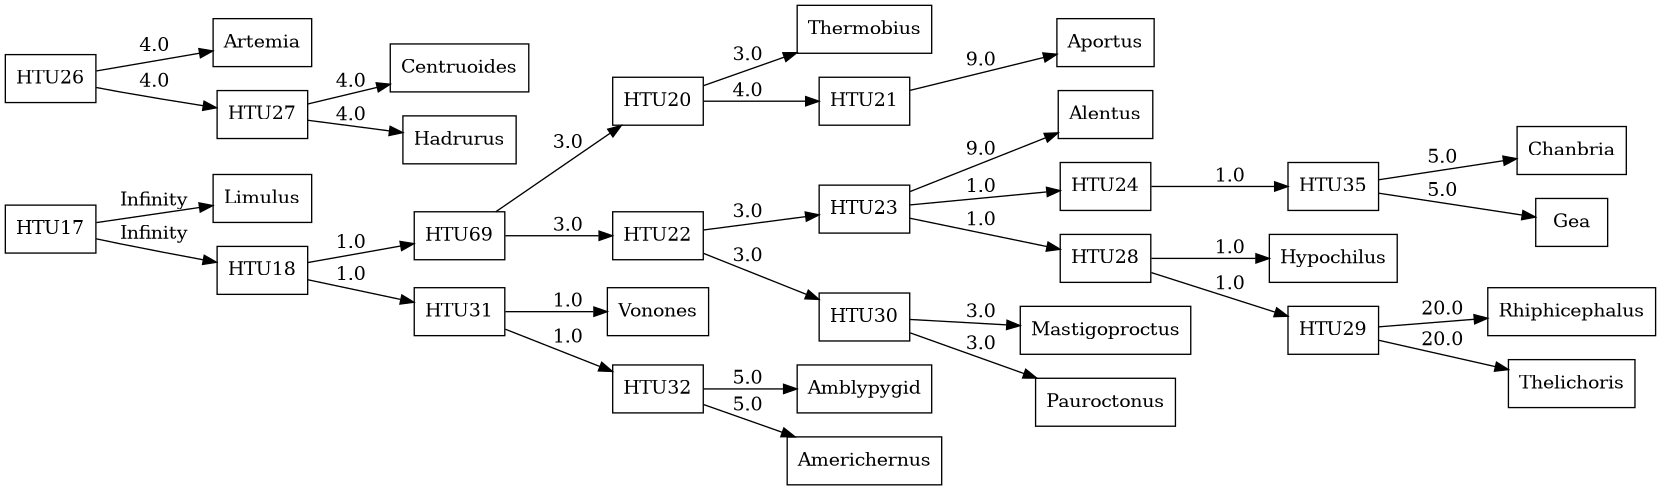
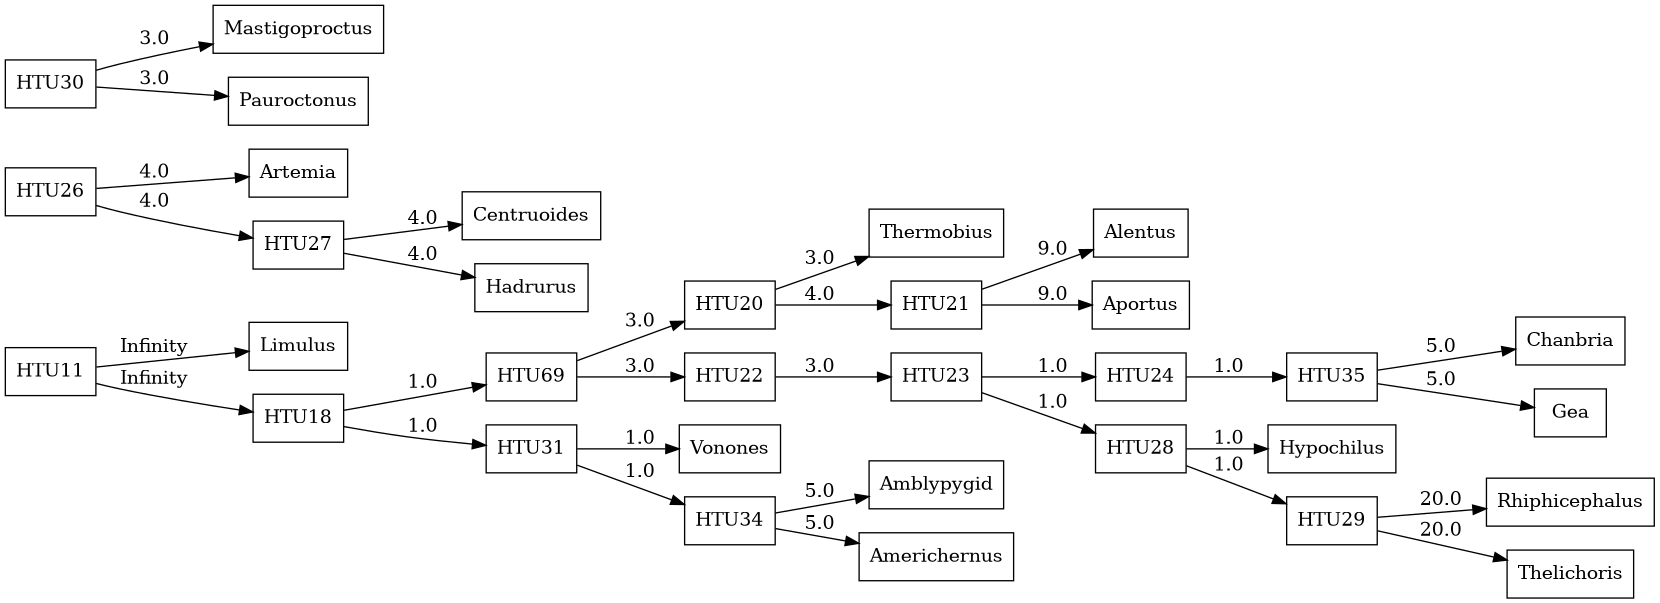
edge "HTU23" -> "Alentus": now "HTU21" -> "Alentus"
node "HTU17": label "HTU17" -> "HTU11"
edge "HTU22" -> "HTU30": removed, label "3.0"
node "HTU32": label "HTU32" -> "HTU34"
